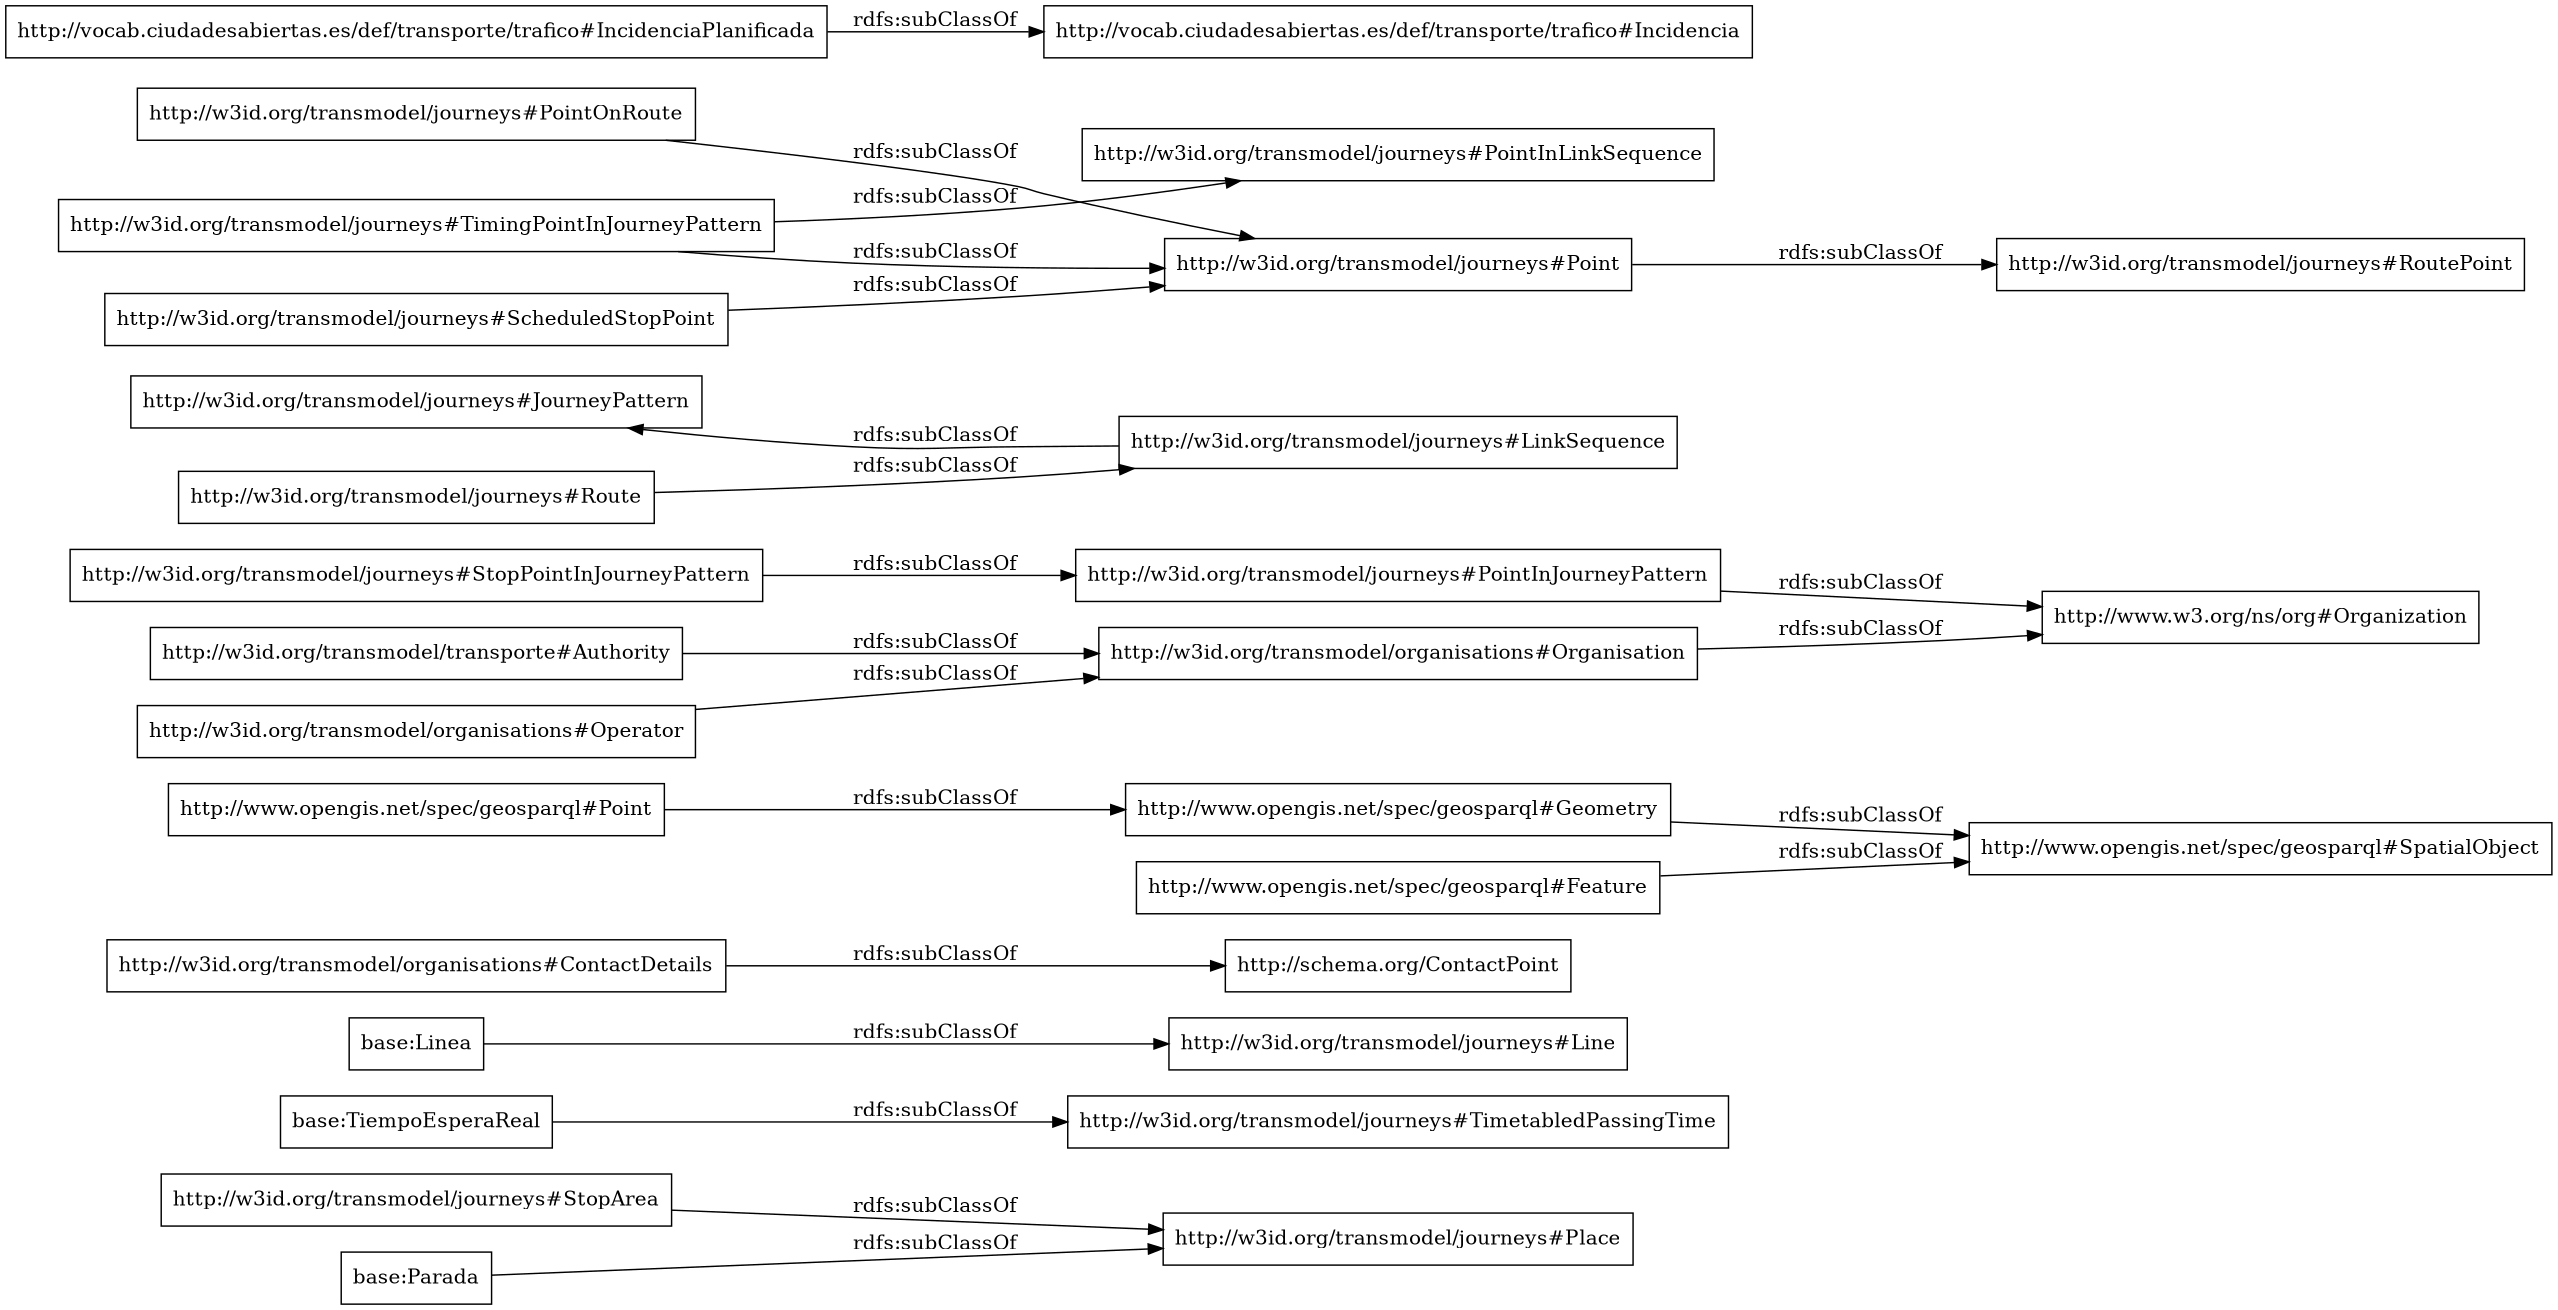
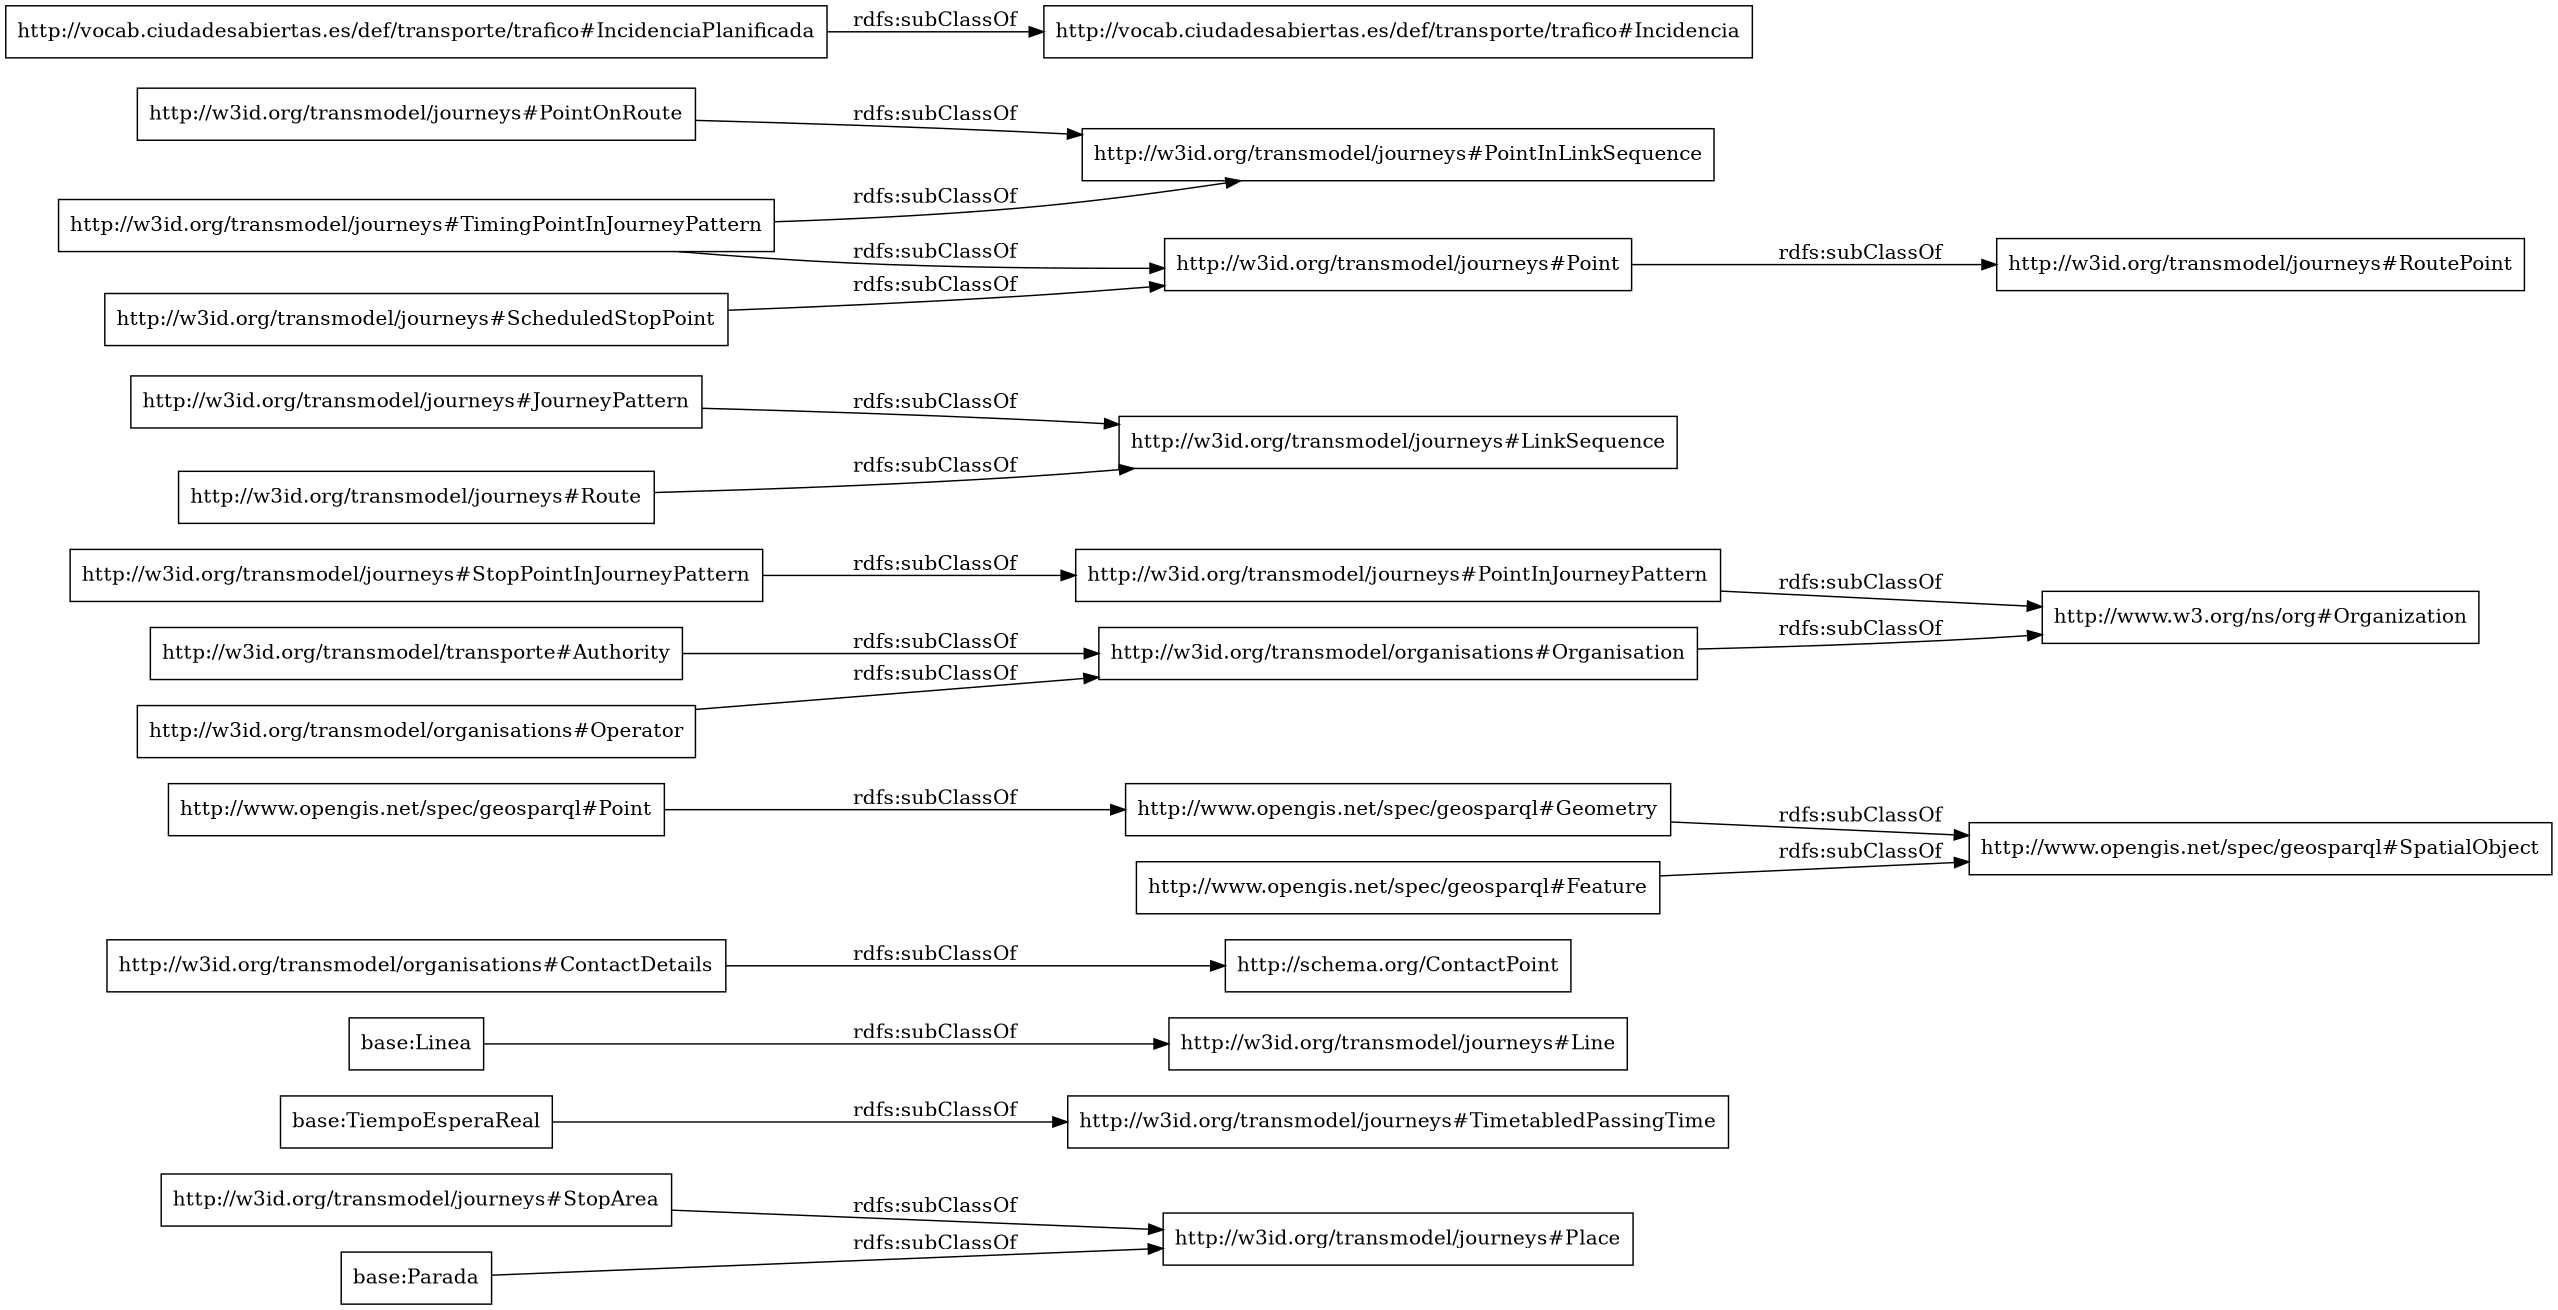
edge "http://w3id.org/transmodel/journeys#PointOnRoute" -> "http://w3id.org/transmodel/journeys#Point": now "http://w3id.org/transmodel/journeys#PointOnRoute" -> "http://w3id.org/transmodel/journeys#PointInLinkSequence"
edge "http://w3id.org/transmodel/journeys#LinkSequence" -> "http://w3id.org/transmodel/journeys#JourneyPattern": reversed
